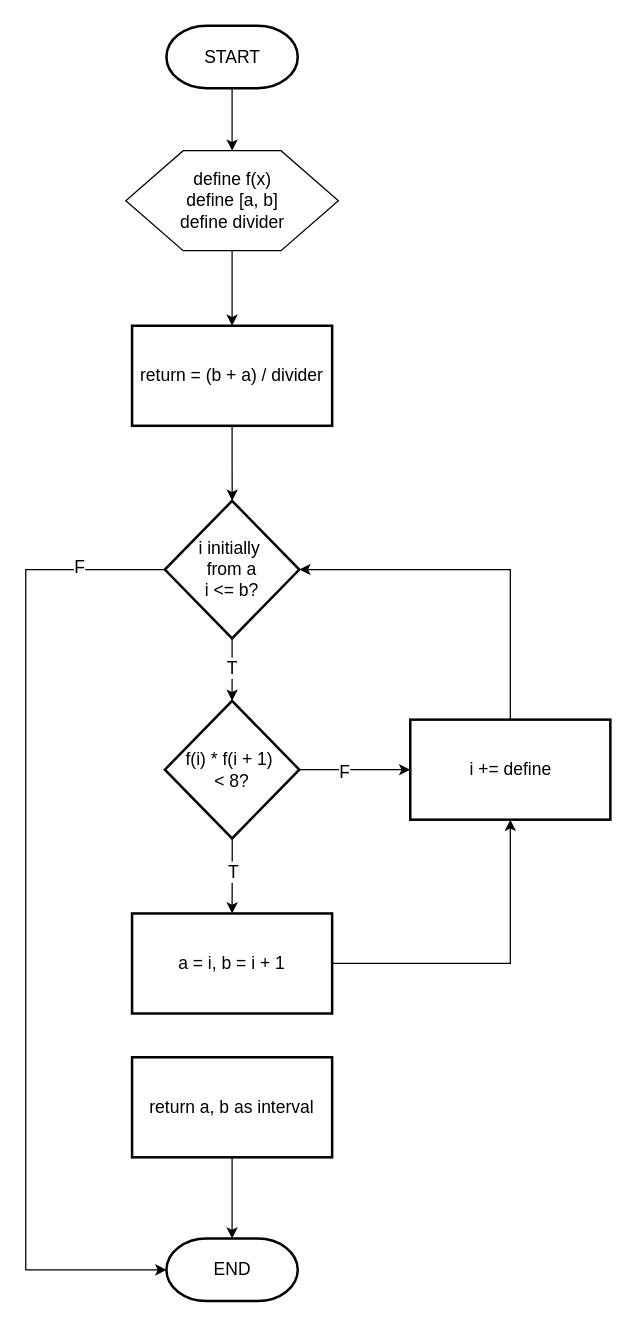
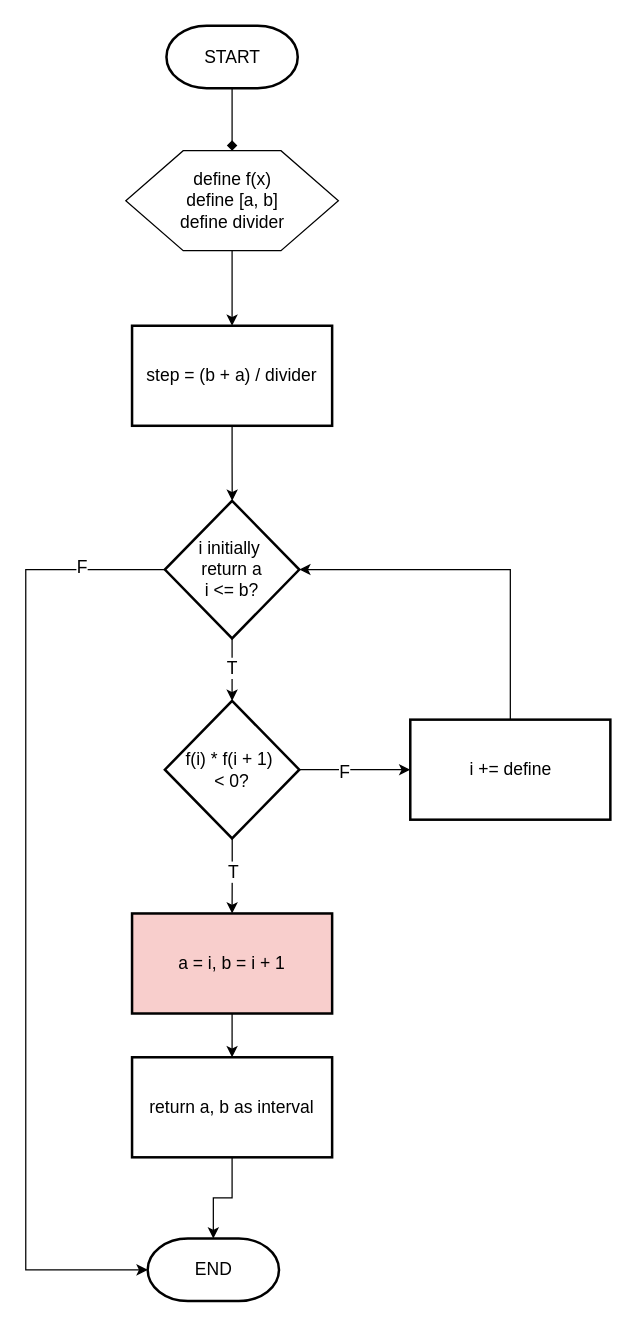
edge "START" -> "define f(x) define [a, b] define divider": arrowhead classic -> diamond
node "return = (b + a) / divider": label "return = (b + a) / divider" -> "step = (b + a) / divider"
node "i initially from a i <= b?": label "i initially from a i <= b?" -> "i initially return a i <= b?"
node "f(i) * f(i + 1) < 8?": label "f(i) * f(i + 1) < 8?" -> "f(i) * f(i + 1) < 0?"
node "a = i, b = i + 1": fillcolor #ffffff -> #f8cecc
edge "a = i, b = i + 1" -> "i += define": now "a = i, b = i + 1" -> "return a, b as interval"
node "END": moved (232, 1269) -> (213, 1269)
